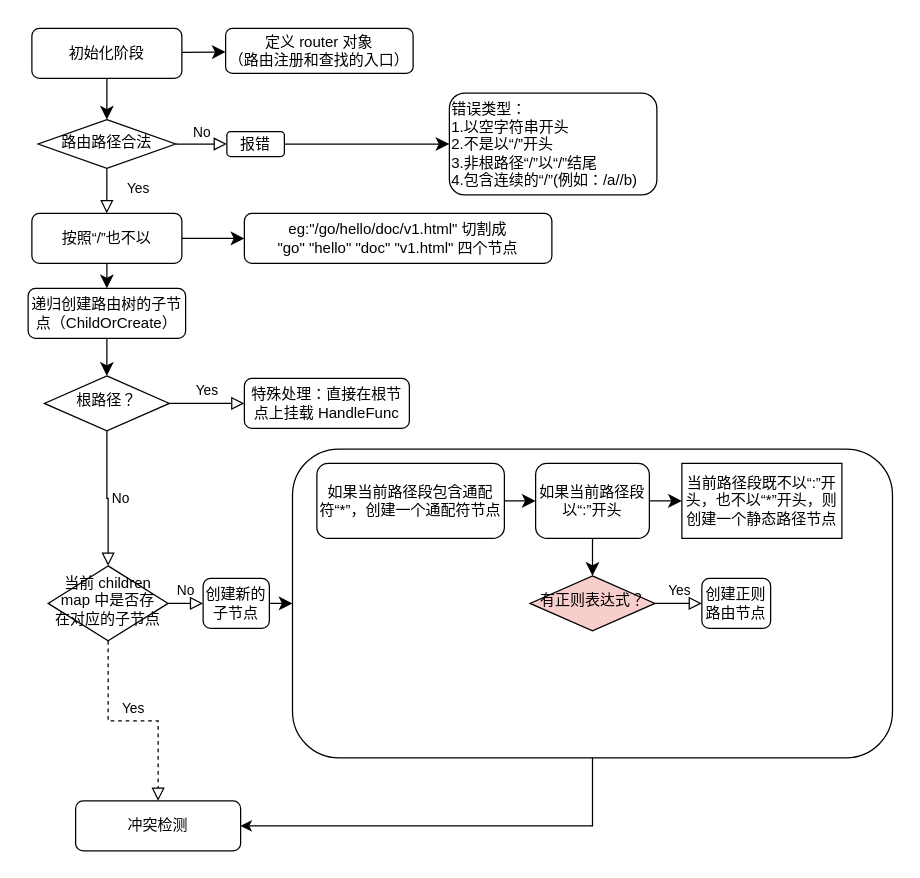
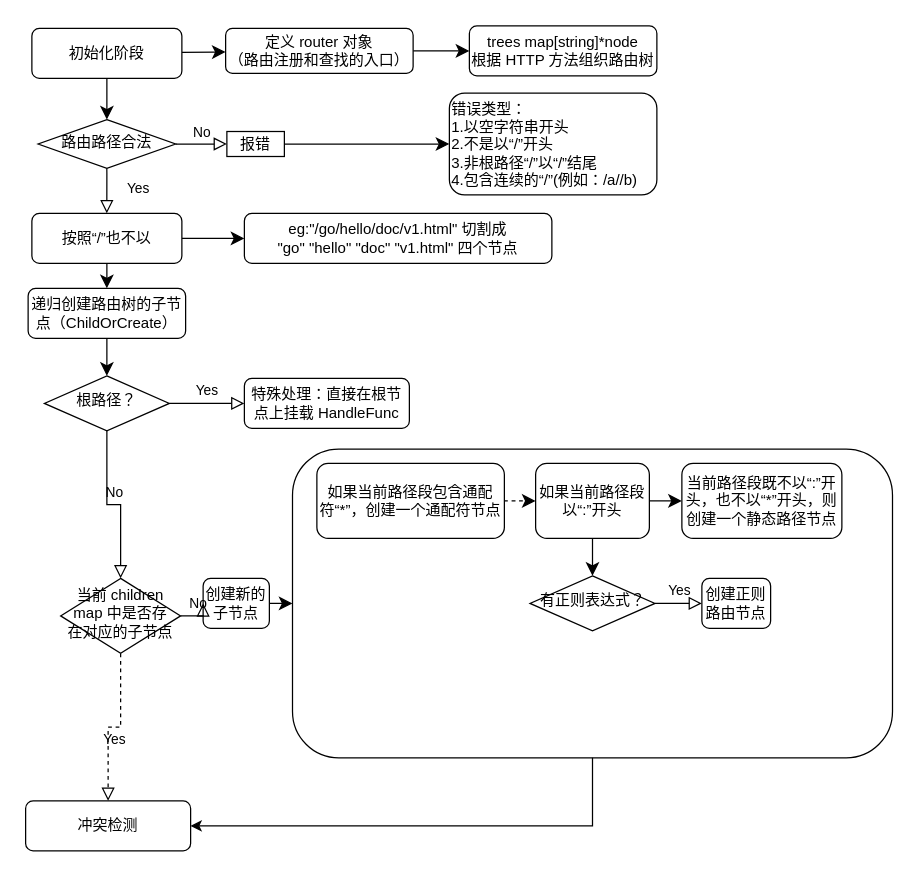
edge "定义 router 对象 （路由注册和查找的入口）" -> "trees map[string]*node 根据 HTTP 方法组织路由树": added
node "trees map[string]*node 根据 HTTP 方法组织路由树": added
node "报错": shape rounded rectangle -> rectangle
edge "如果当前路径段包含通配符“*”，创建一个通配符节点" -> "如果当前路径段以“:”开头": style solid -> dashed
node "当前路径段既不以“:”开头，也不以“*”开头，则创建一个静态路径节点": shape rectangle -> rounded rectangle
node "当前 children map 中是否存在对应的子节点": moved (108, 603) -> (121, 616)
node "有正则表达式？": fillcolor #f8cecc -> #ffffff
node "冲突检测": moved (158, 826) -> (108, 826)
